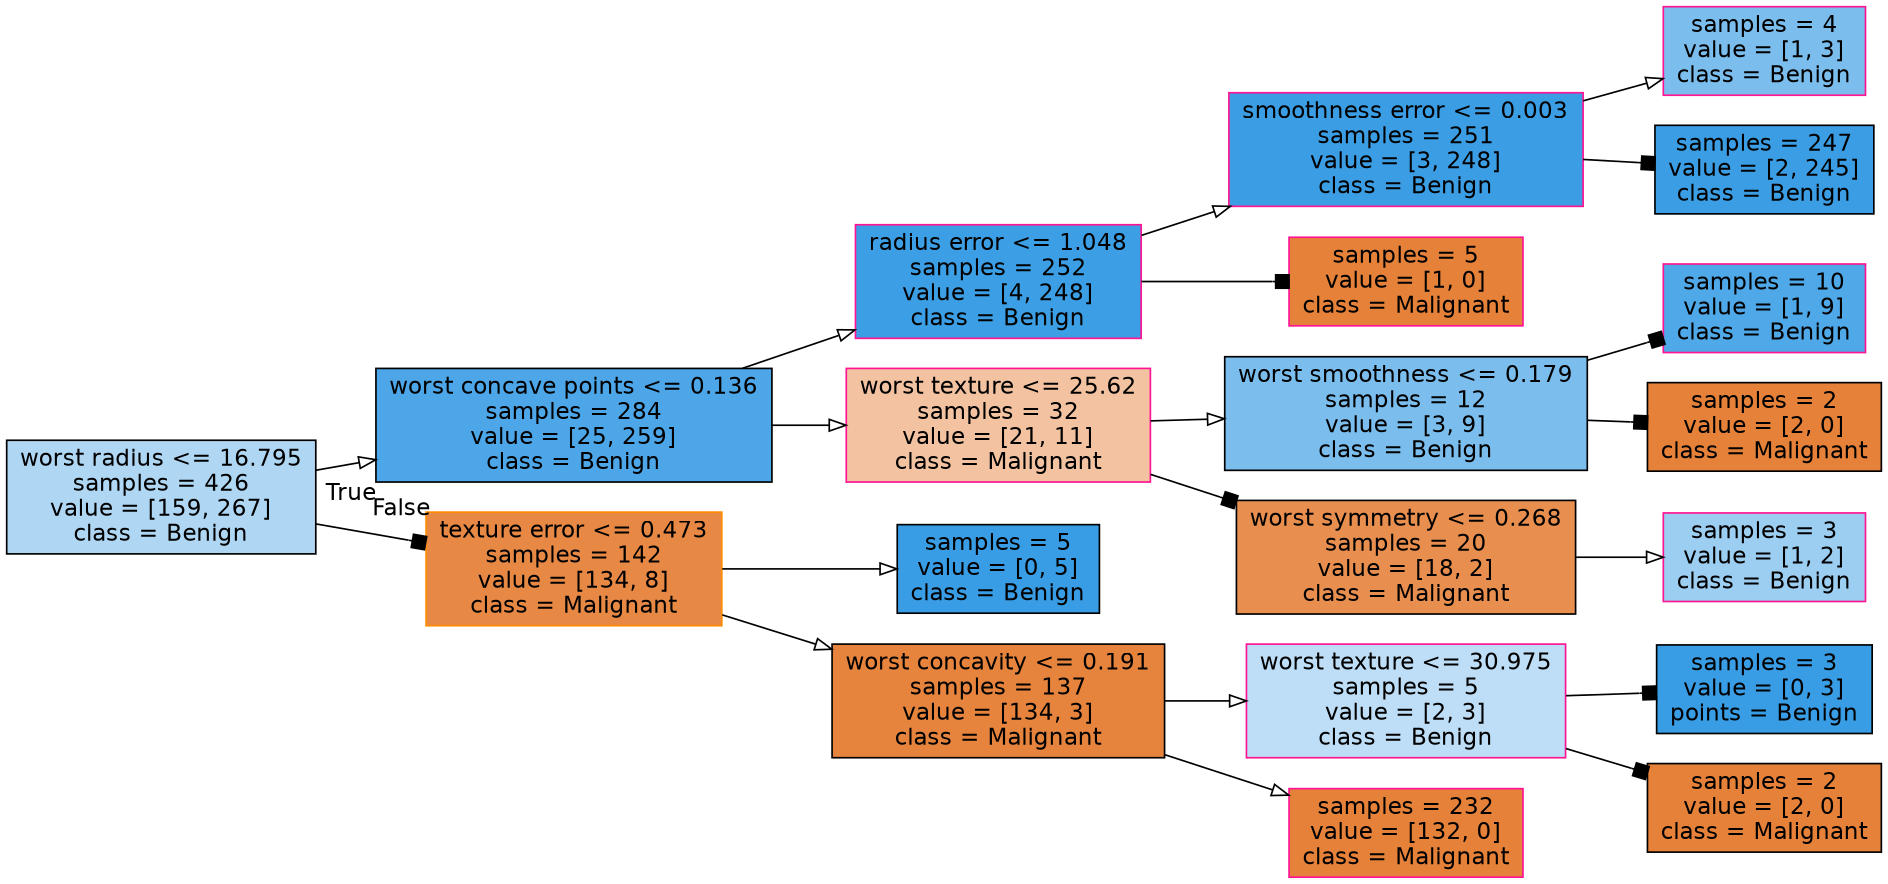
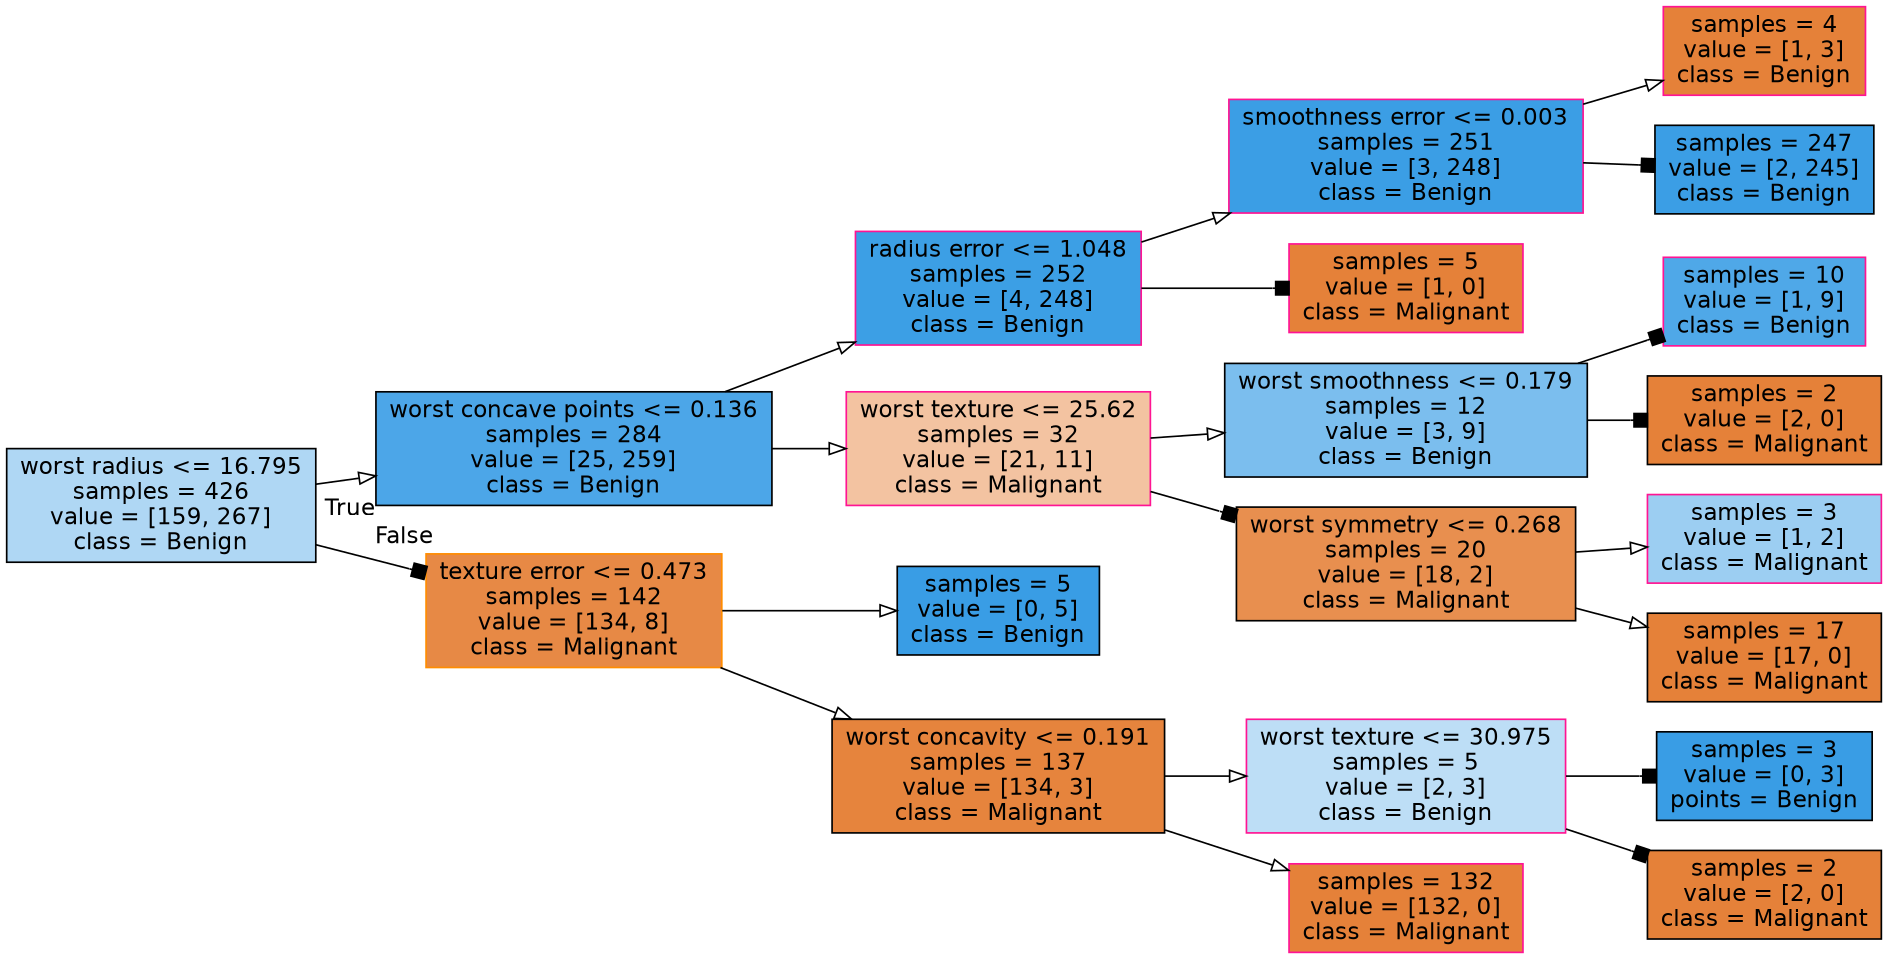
node "samples = 4 value = [1, 3] class = Benign": fillcolor #7bbeee -> #e58139
node "samples = 3 value = [1, 2] class = Benign": label "samples = 3 value = [1, 2] class = Benign" -> "samples = 3 value = [1, 2] class = Malignant"
node "samples = 17 value = [17, 0] class = Malignant": added
node "samples = 232 value = [132, 0] class = Malignant": label "samples = 232 value = [132, 0] class = Malignant" -> "samples = 132 value = [132, 0] class = Malignant"
